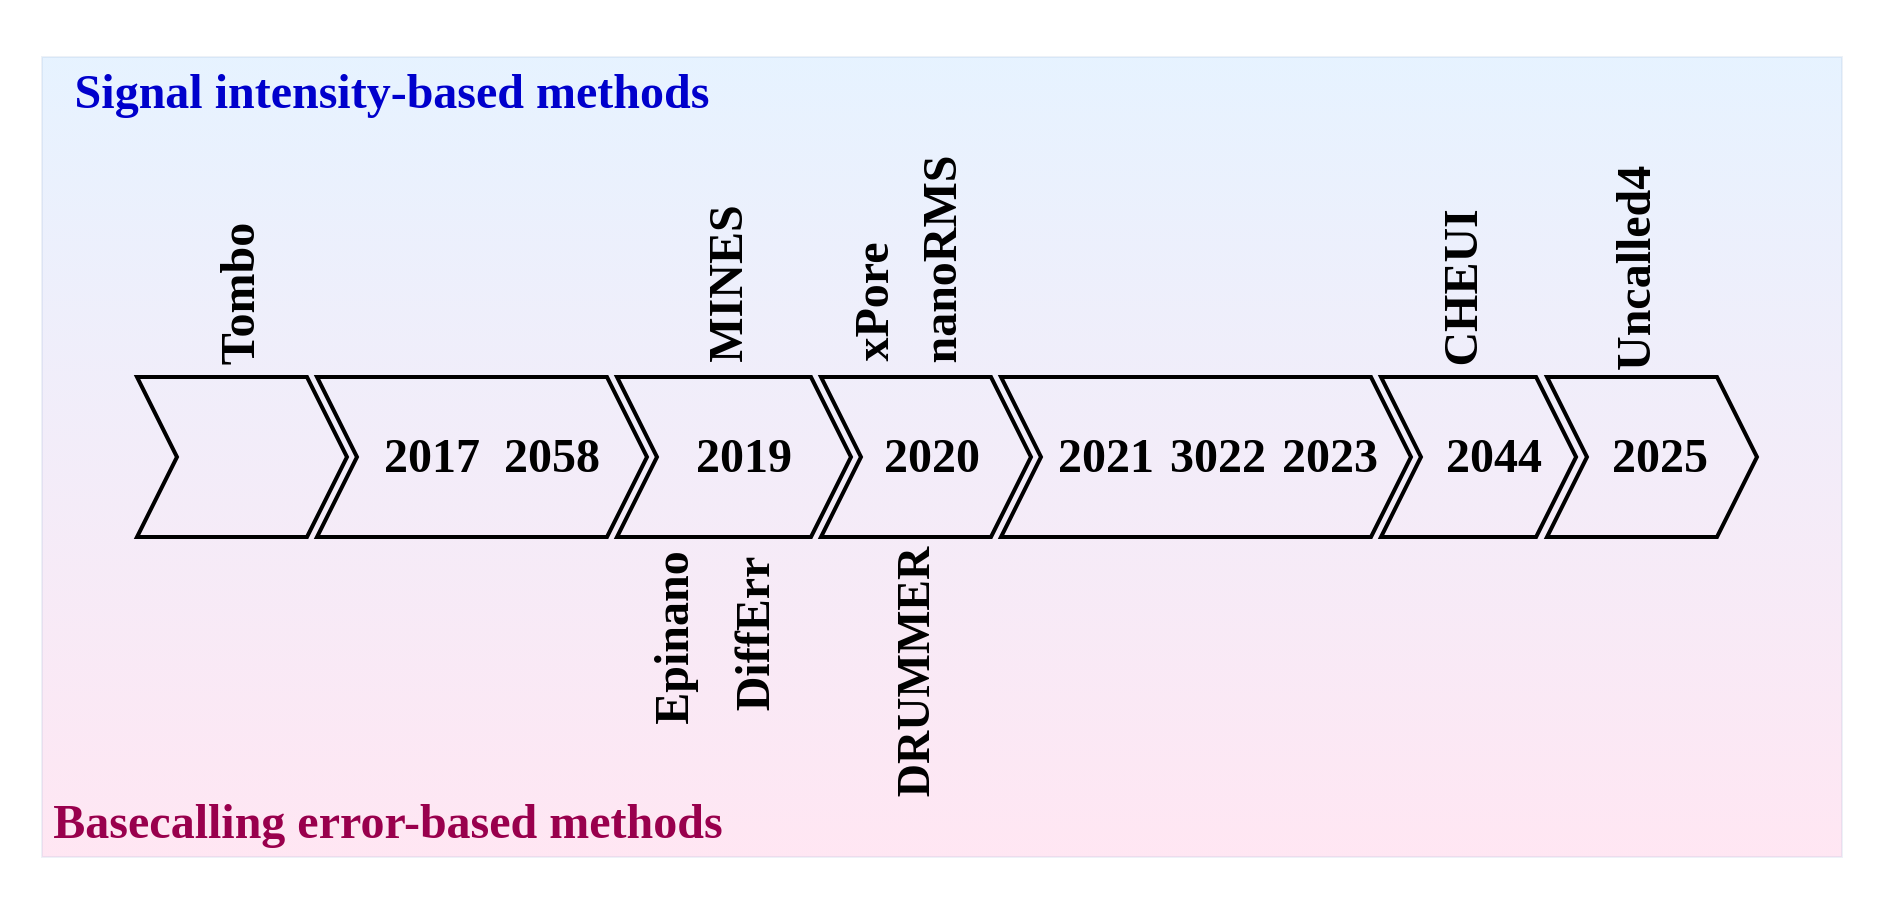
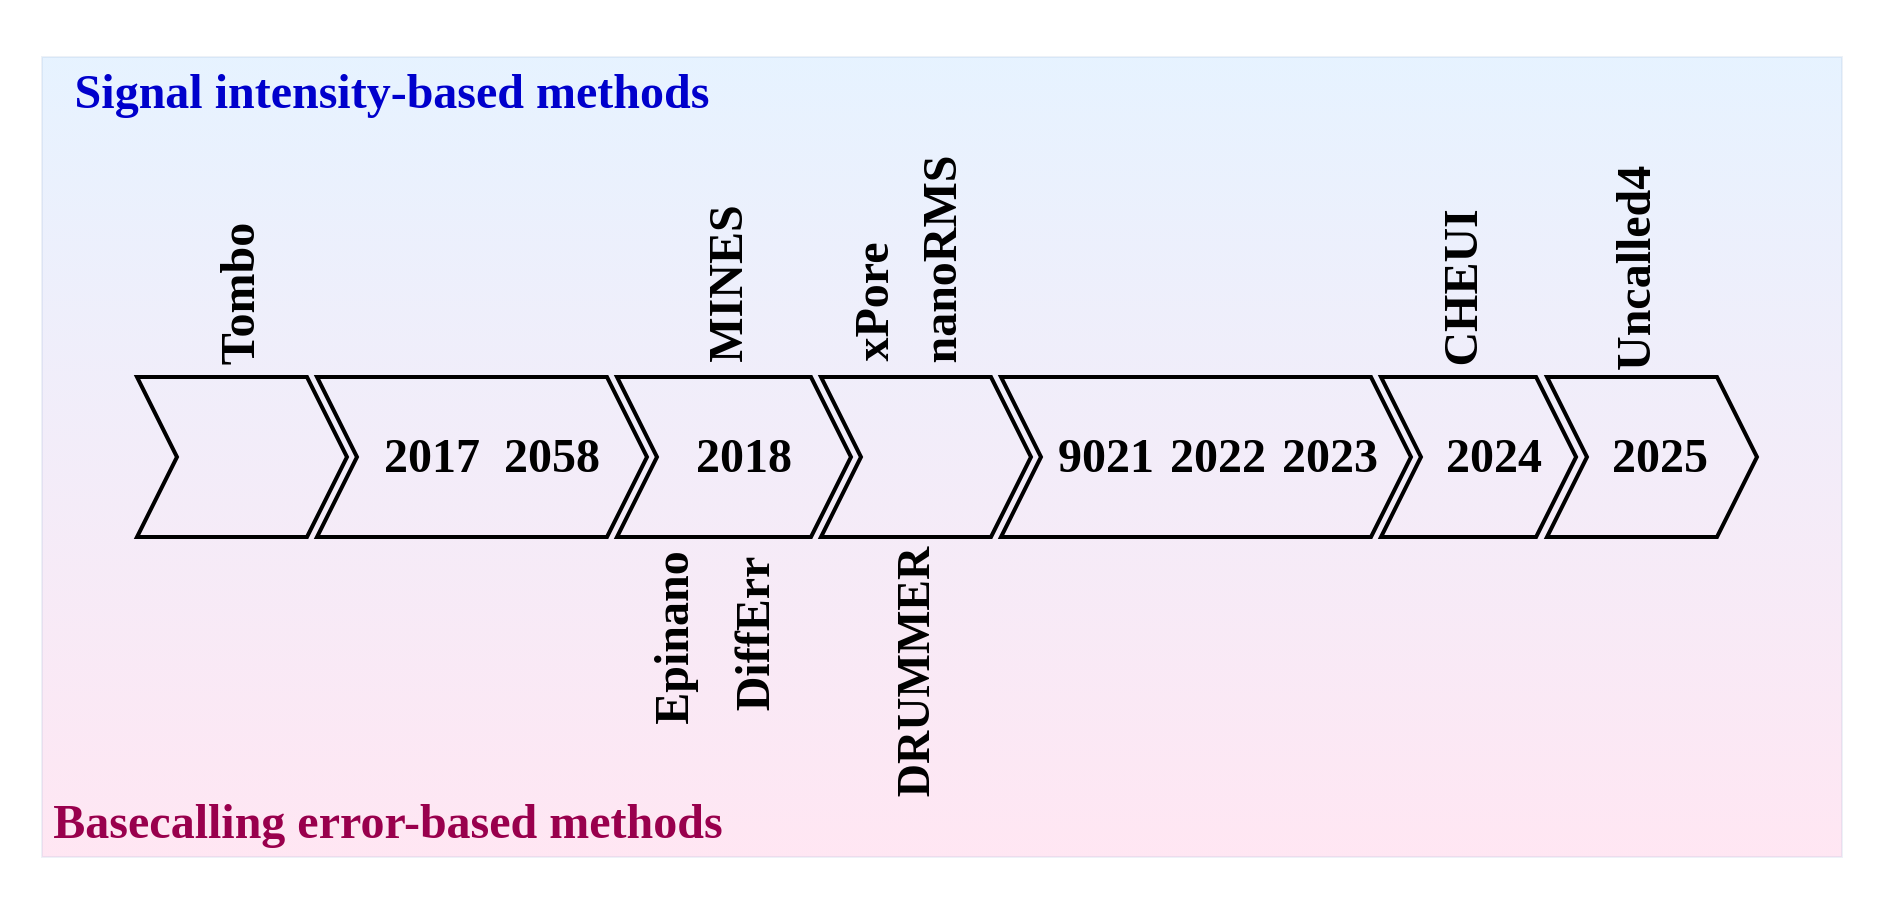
node "2019": label "2019" -> "2018"
node "2020": removed
node "2021": label "2021" -> "9021"
node "3022": label "3022" -> "2022"
node "2044": label "2044" -> "2024"
